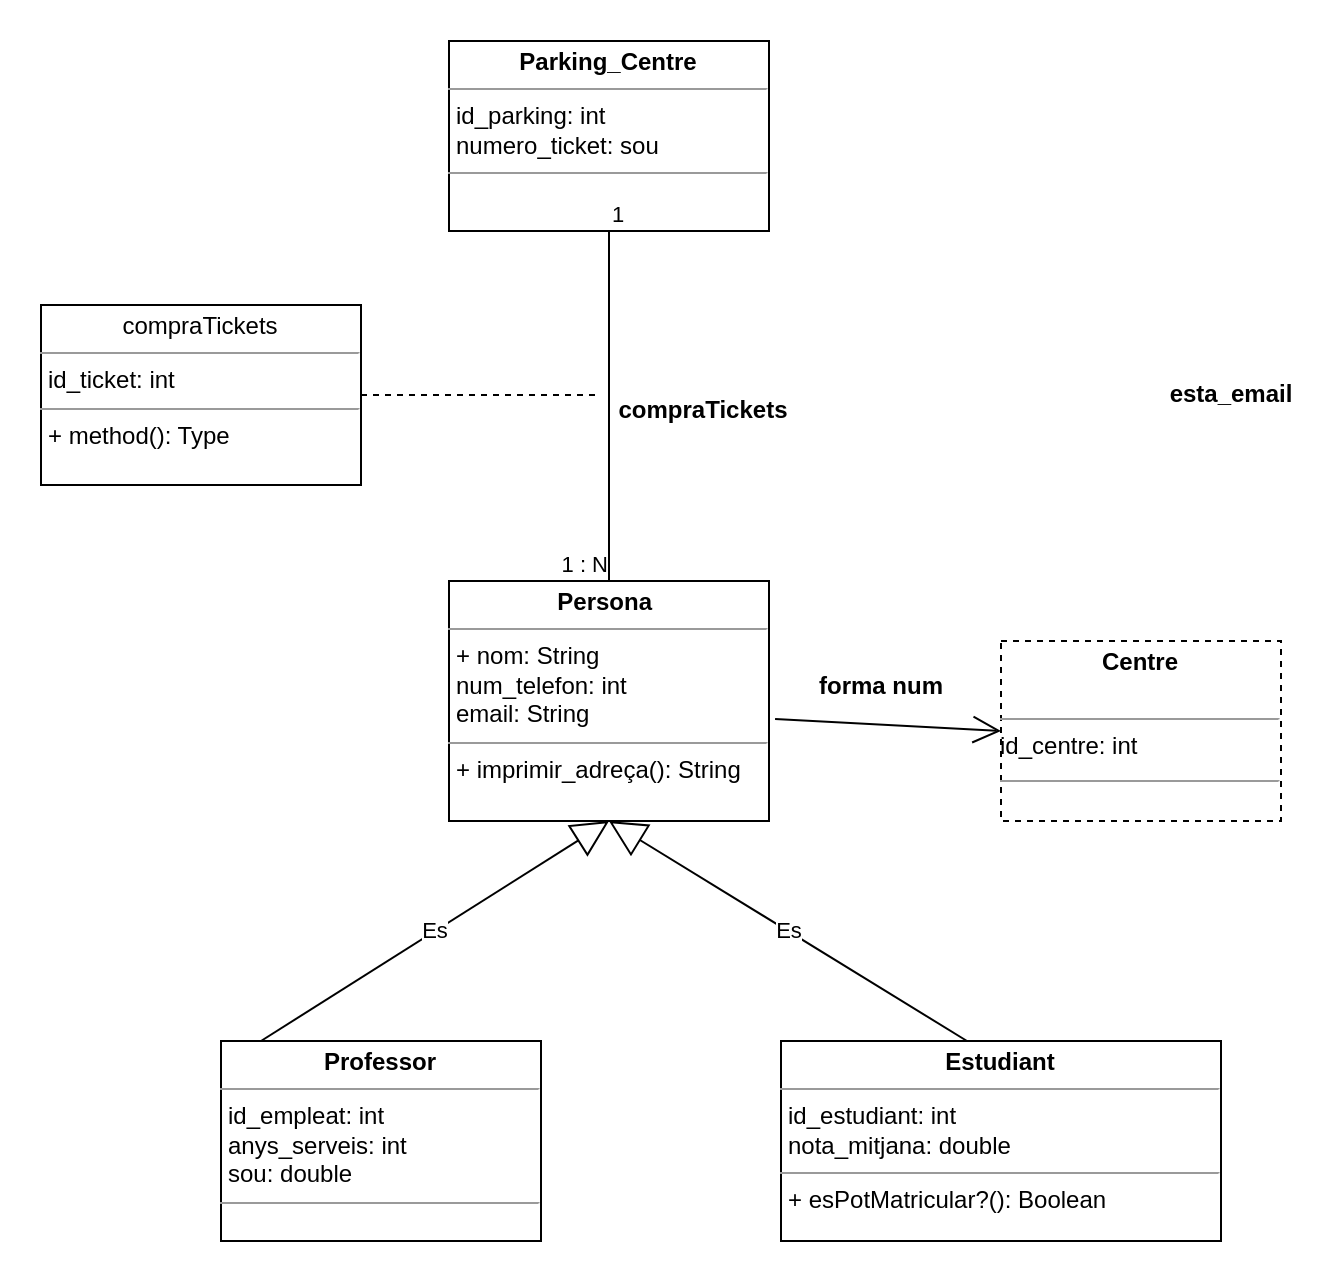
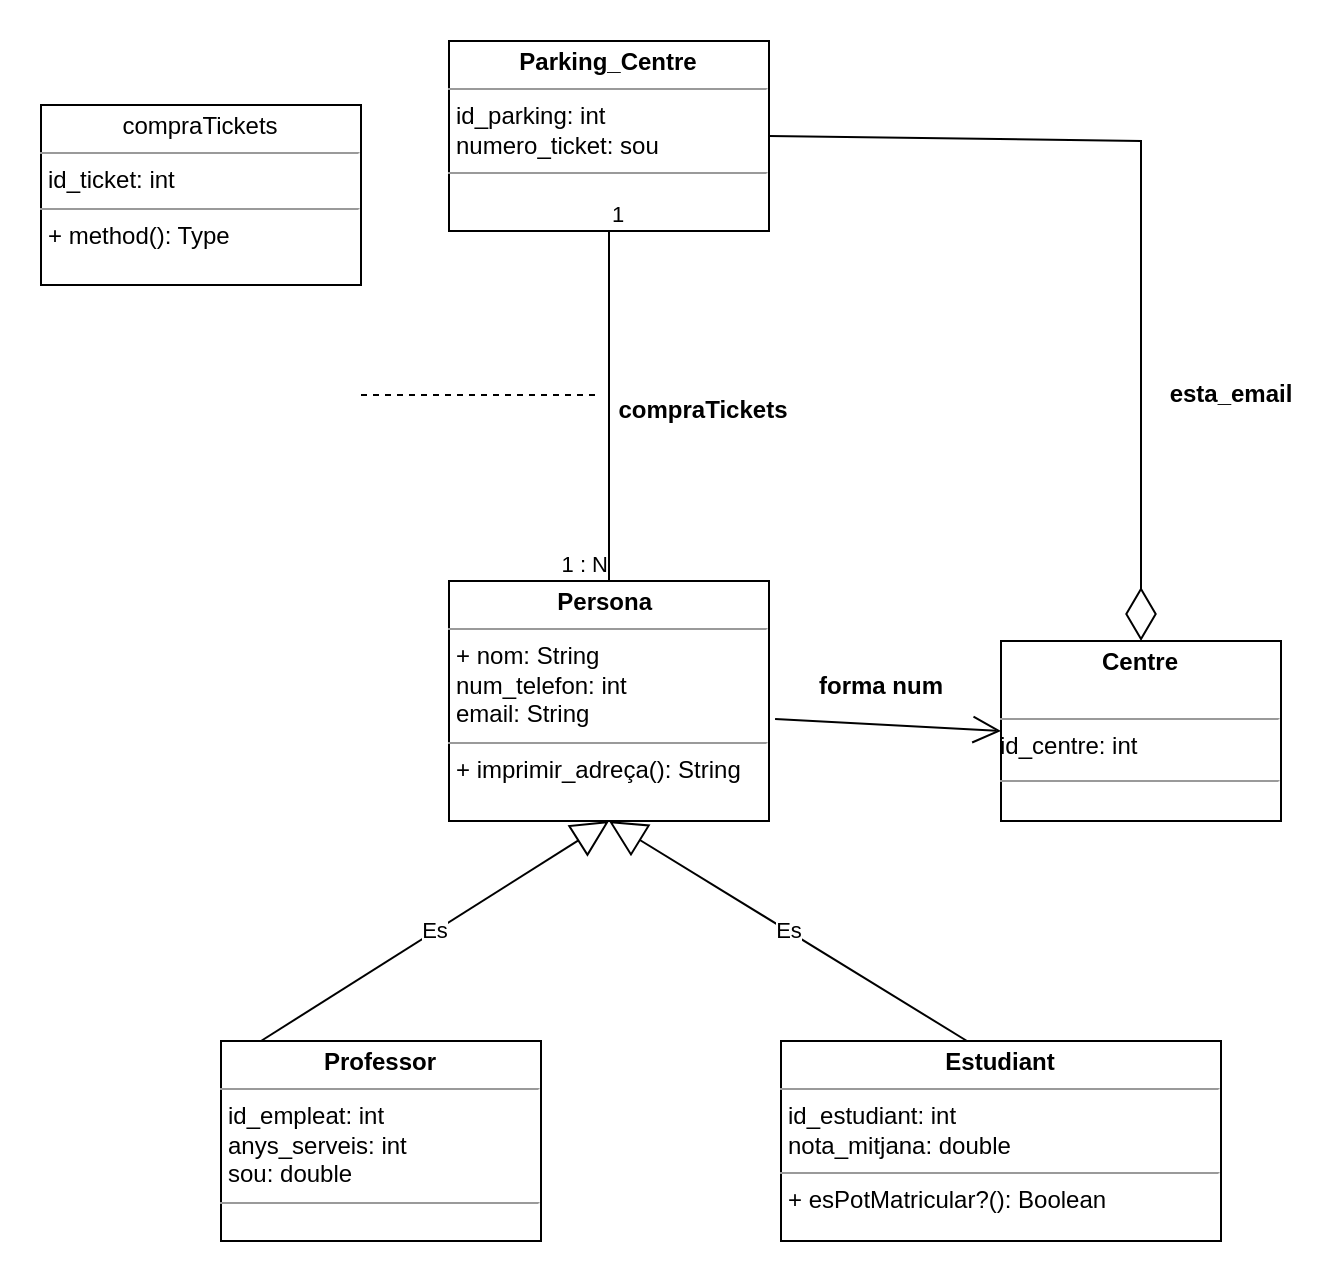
edge "Parking_Centre id_parking: int numero_ticket: sou" -> "Centre id_centre: int": added
node "compraTickets id_ticket: int + method(): Type": moved (201, 395) -> (201, 195)
node "Centre id_centre: int": style dashed -> solid
